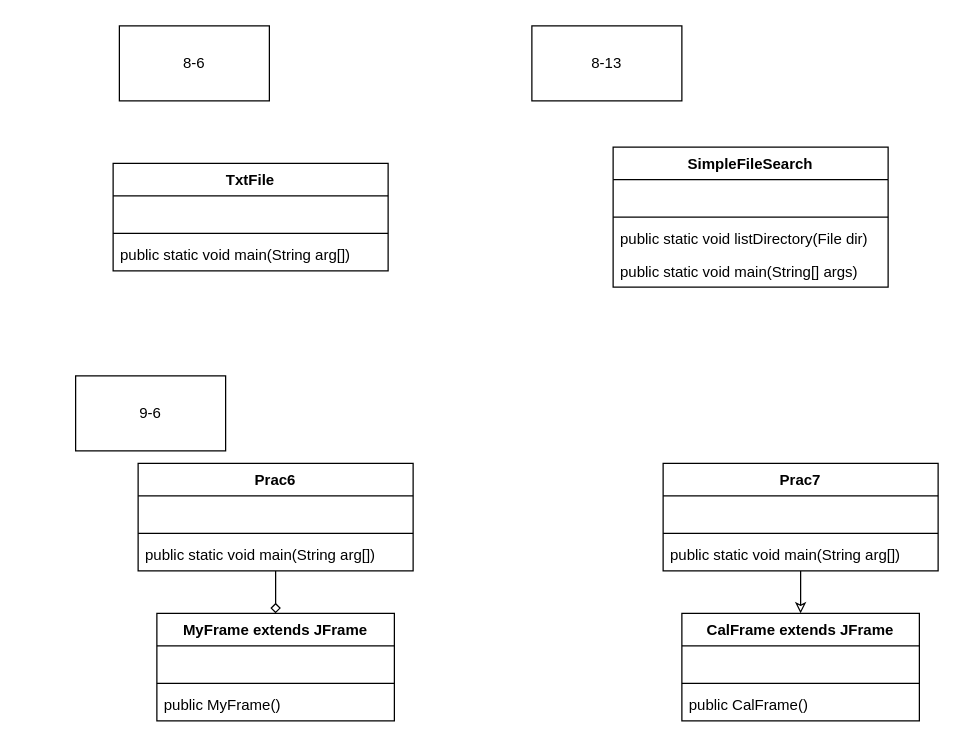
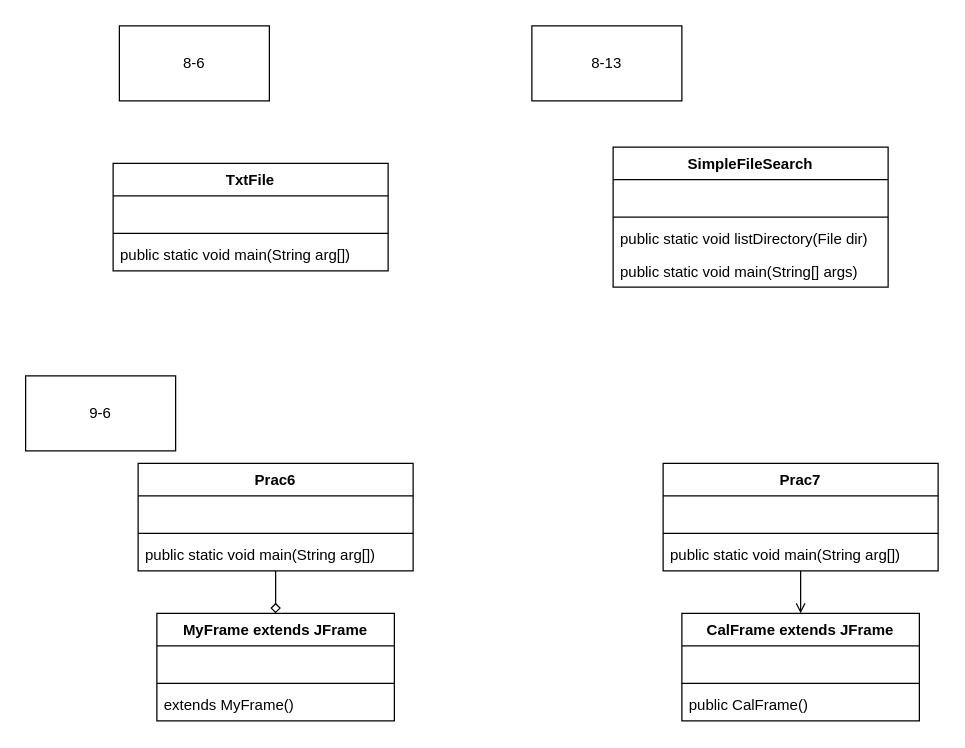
node "9-6": moved (151, 413) -> (101, 413)
edge "Prac7" -> "CalFrame extends JFrame": arrowhead classic -> open
node "public MyFrame()": label "public MyFrame()" -> "extends MyFrame()"
